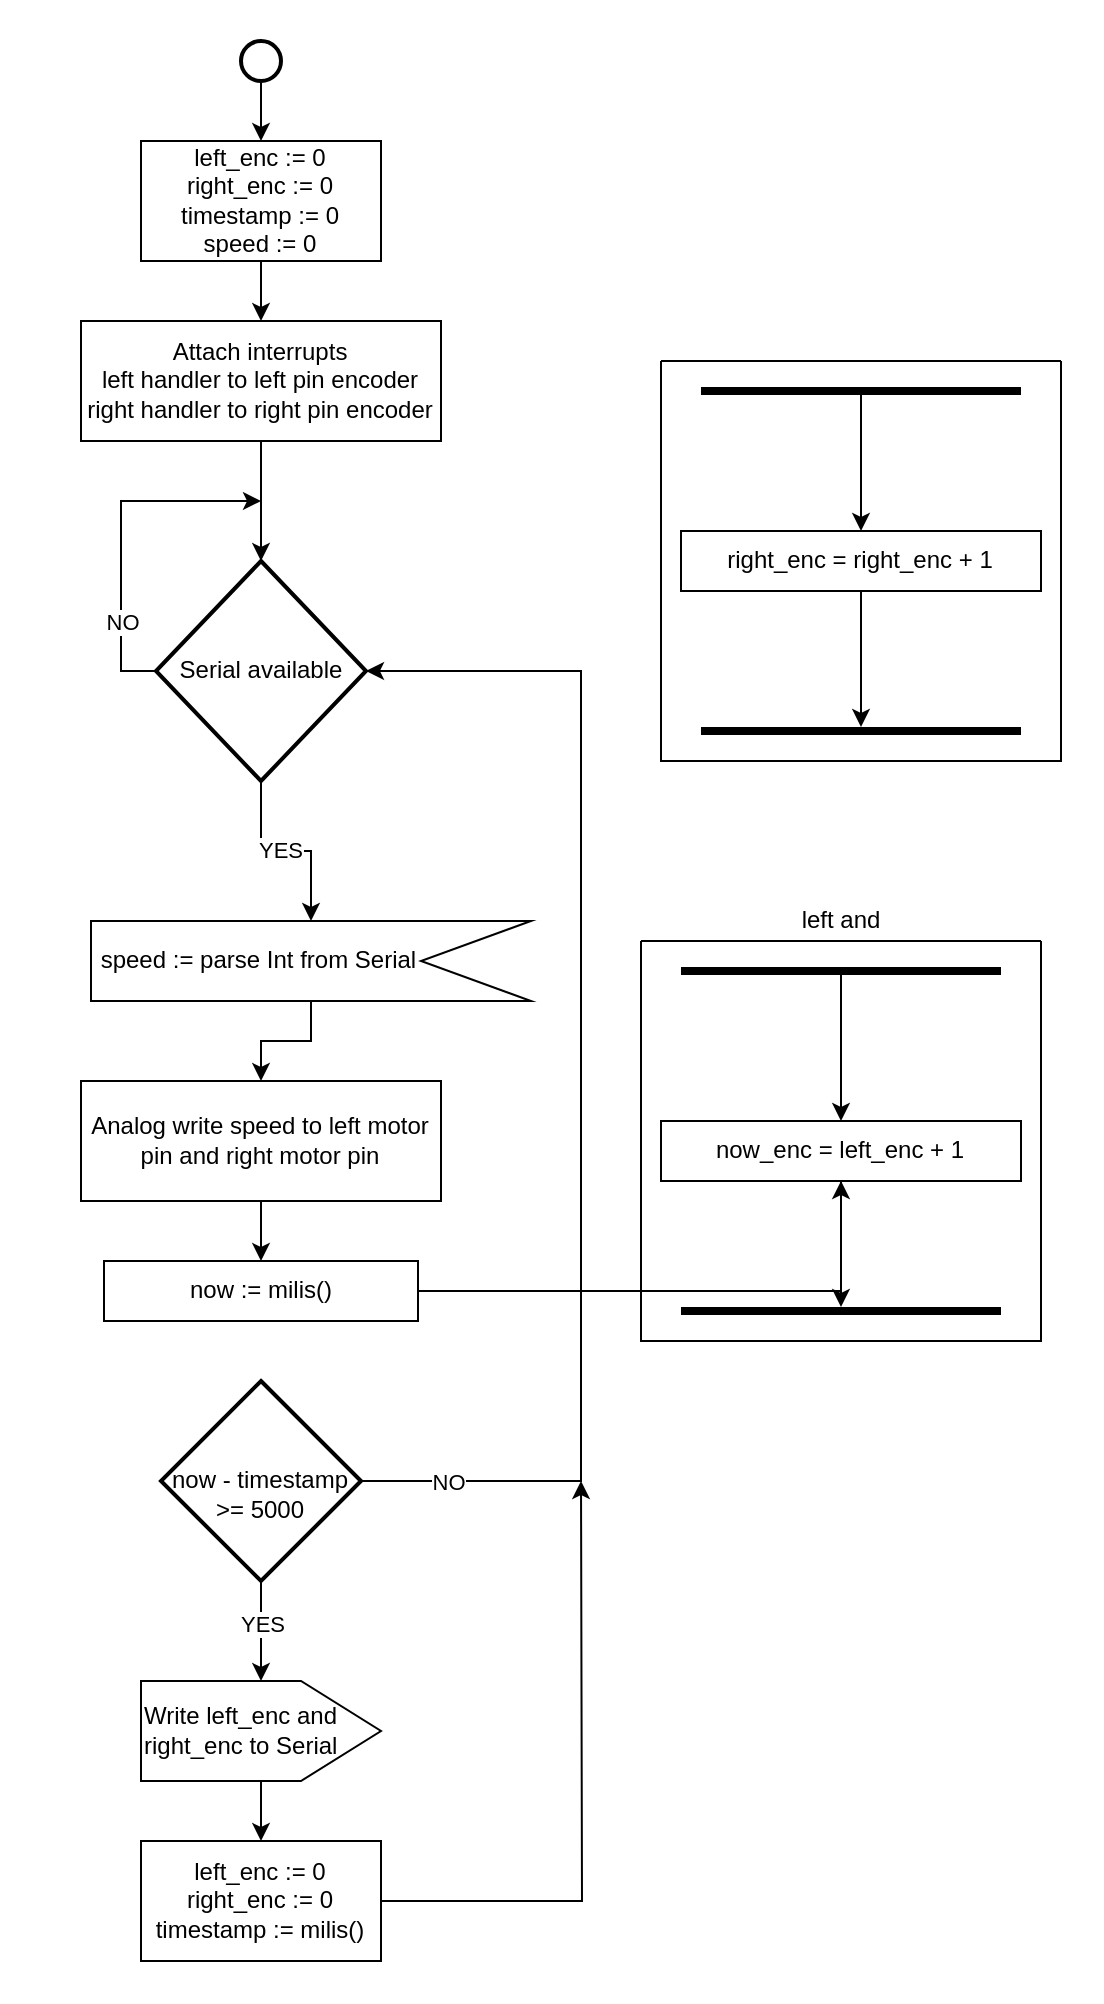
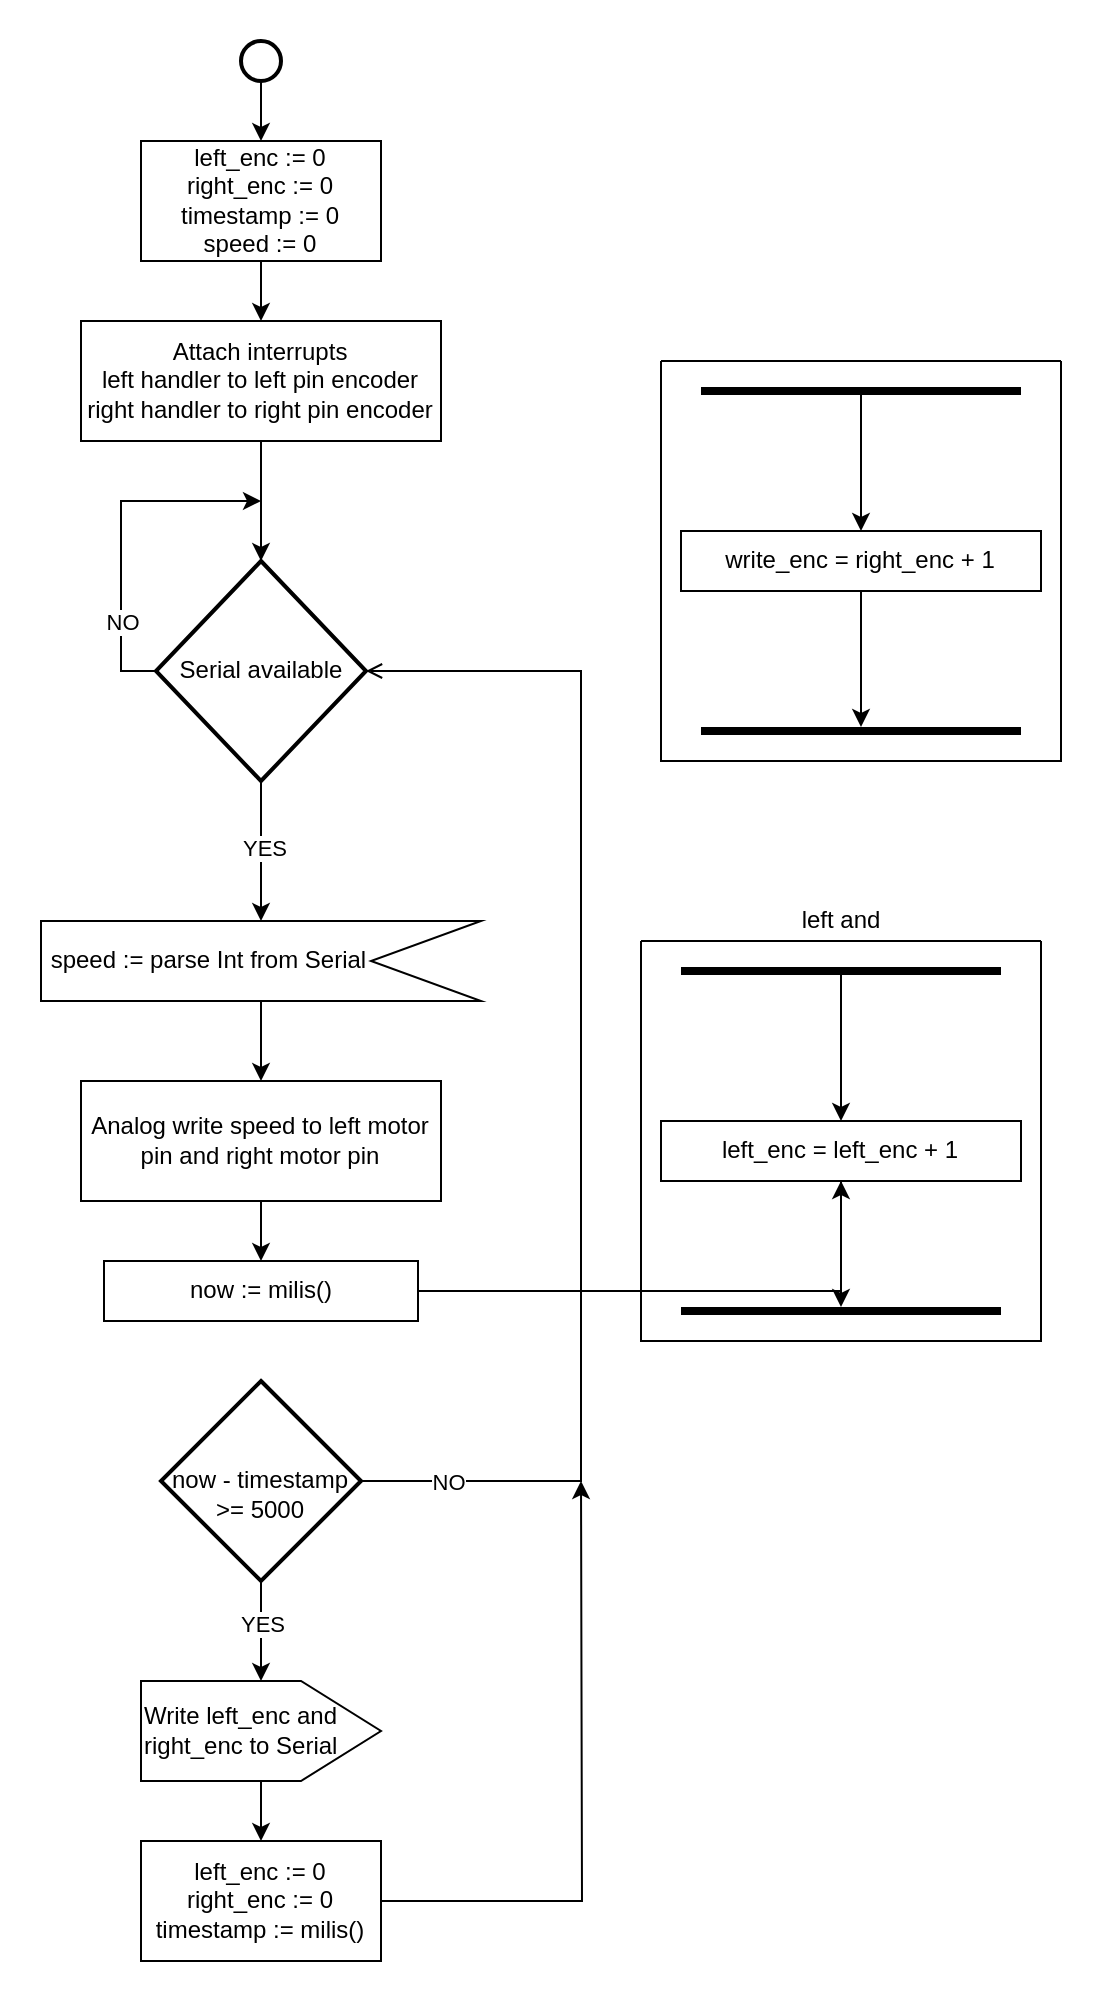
node "right_enc = right_enc + 1": label "right_enc = right_enc + 1" -> "write_enc = right_enc + 1"
edge "now - timestamp >= 5000" -> "Serial available": arrowhead classic -> open
node "speed := parse Int from Serial": moved (311, 961) -> (261, 961)
node "now_enc = left_enc + 1": label "now_enc = left_enc + 1" -> "left_enc = left_enc + 1"
